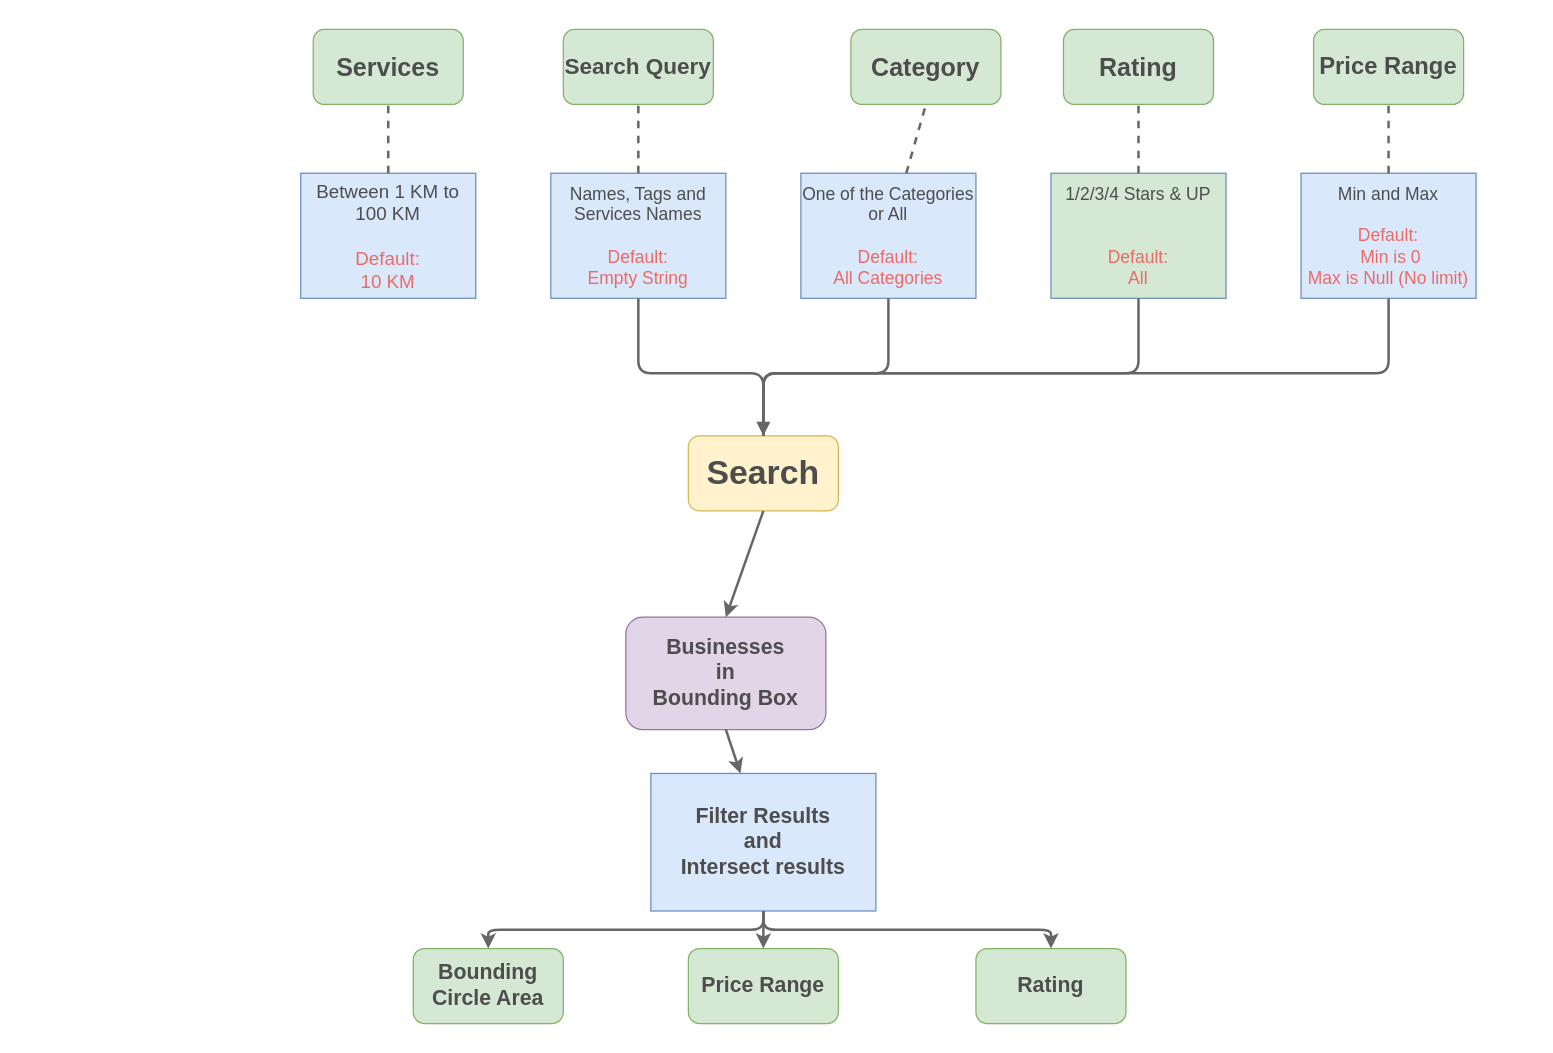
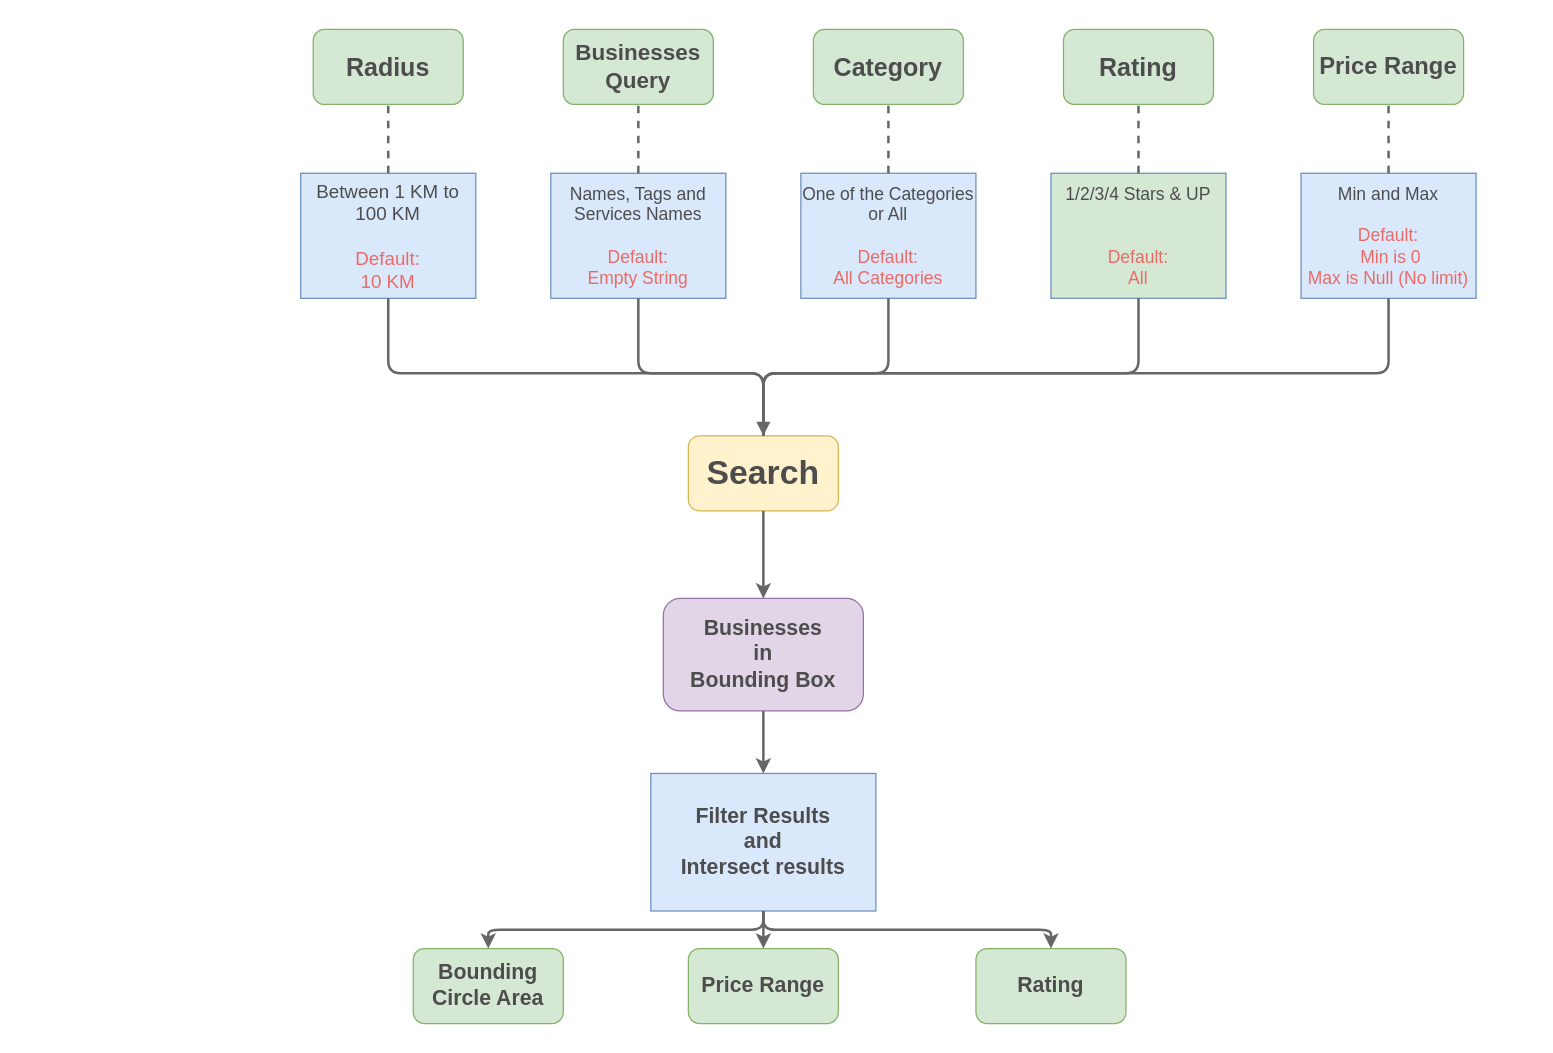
node "Services": label "Services" -> "Radius"
node "Search Query": label "Search Query" -> "Businesses Query"
node "Category": moved (926, 67) -> (888, 67)
edge "Between 1 KM to 100 KM Default: 10 KM" -- "Search": added
node "Businesses in Bounding Box": moved (726, 673) -> (763, 654)
